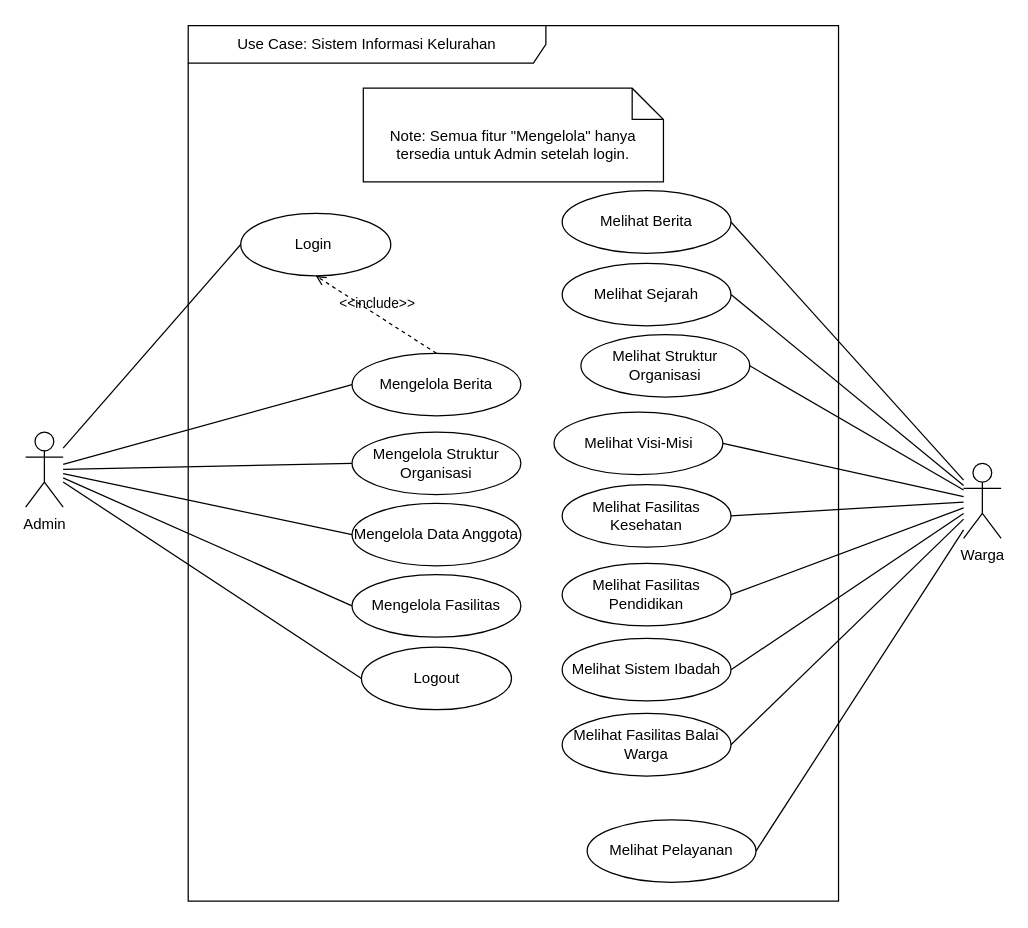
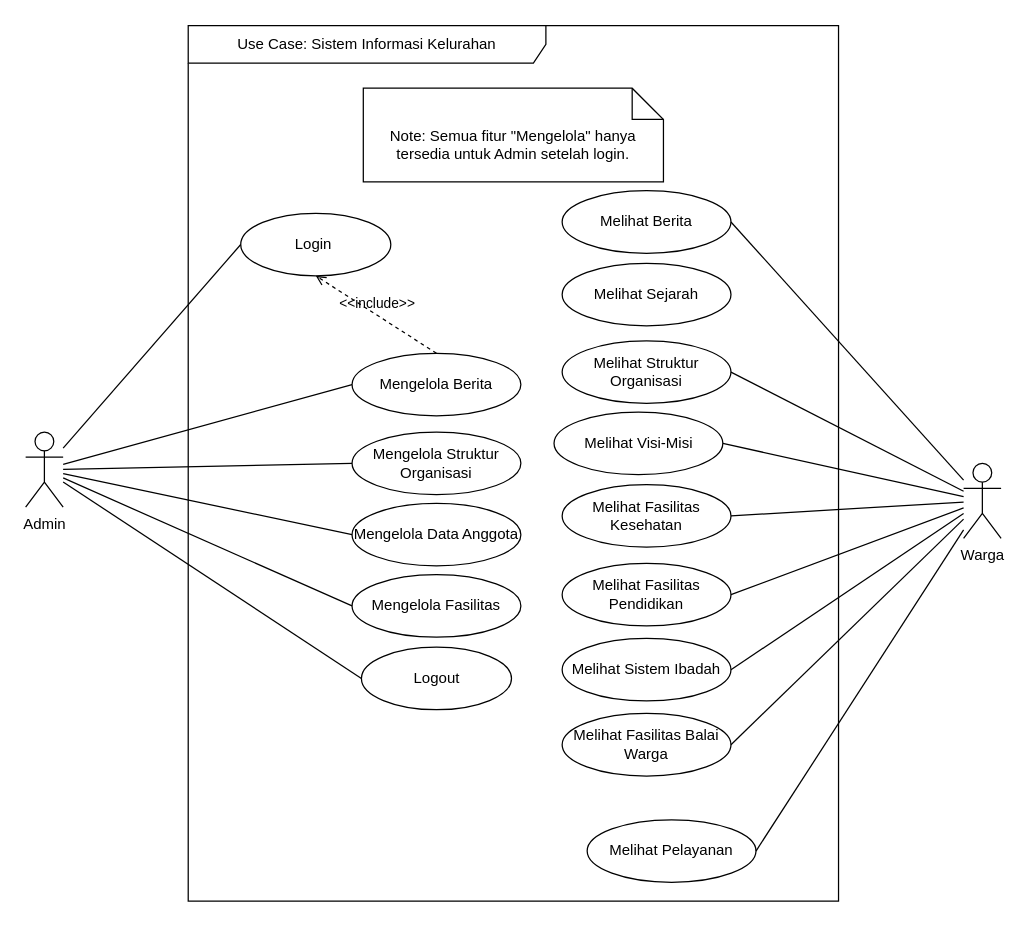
node "Melihat Struktur Organisasi": moved (665, 366) -> (646, 372)
edge "Melihat Sejarah" -- "Warga": removed
